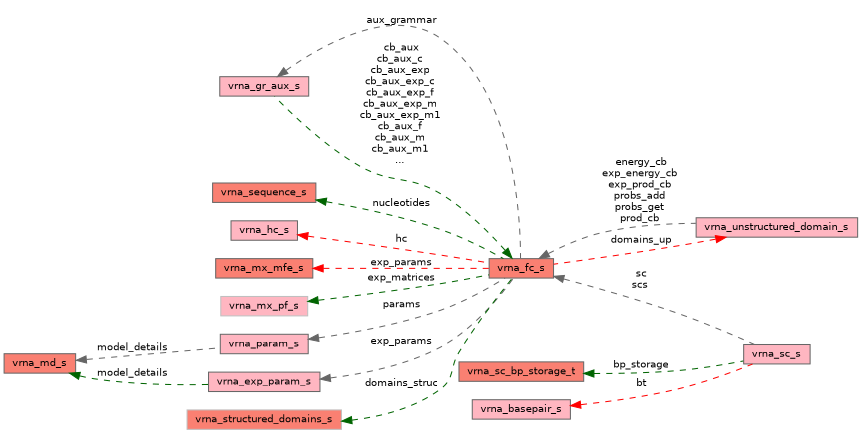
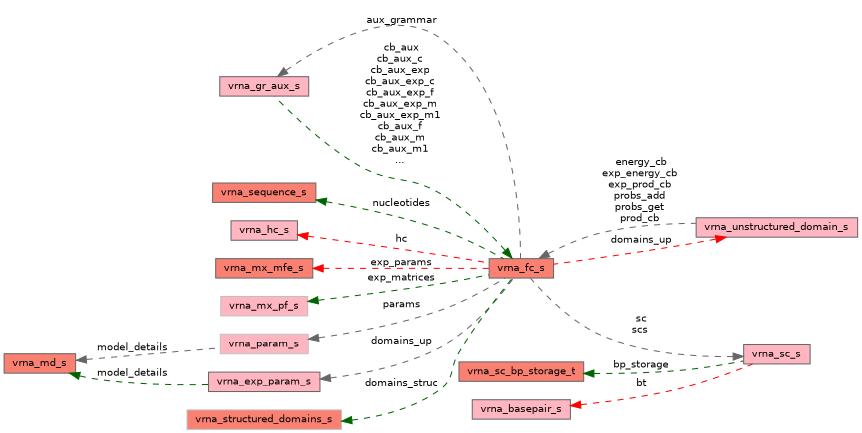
edge "vrna_sc_s" -> "vrna_fc_s": reversed
edge "vrna_fc_s" -> "vrna_exp_param_s": label " exp_params" -> " domains_up"
node "vrna_param_s": color gray40 -> grey75
